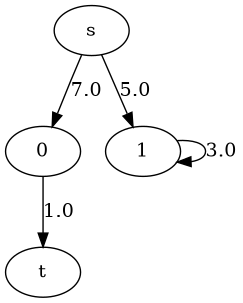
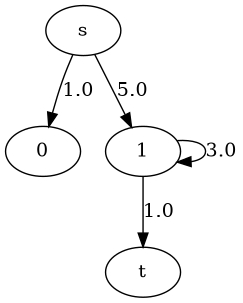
edge "s" -> "0": label "7.0" -> "1.0"
edge "0" -> "t": now "1" -> "t"
